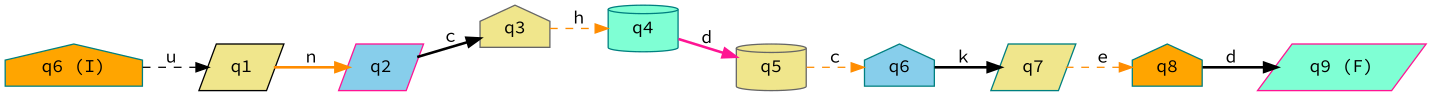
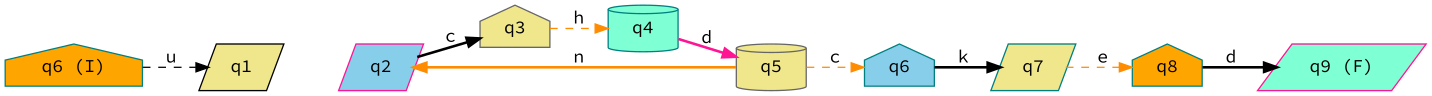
edge "q1" -> "q2": now "q5" -> "q2"
